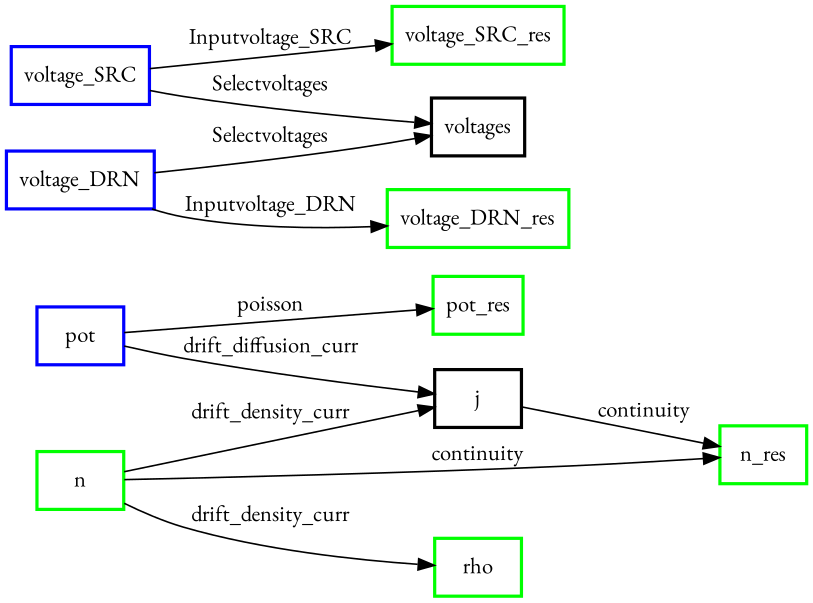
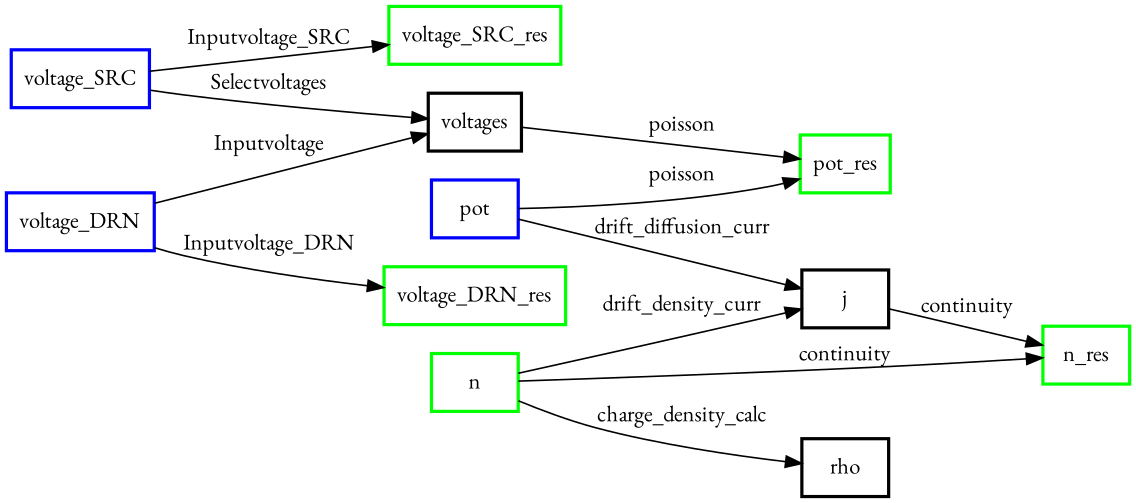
edge "voltage_DRN" -> "voltages": label "Selectvoltages" -> "Inputvoltage"
edge "voltages" -> "pot_res": added, label "poisson"
edge "n" -> "rho": label "drift_density_curr" -> "charge_density_calc"
node "rho": color green -> black
